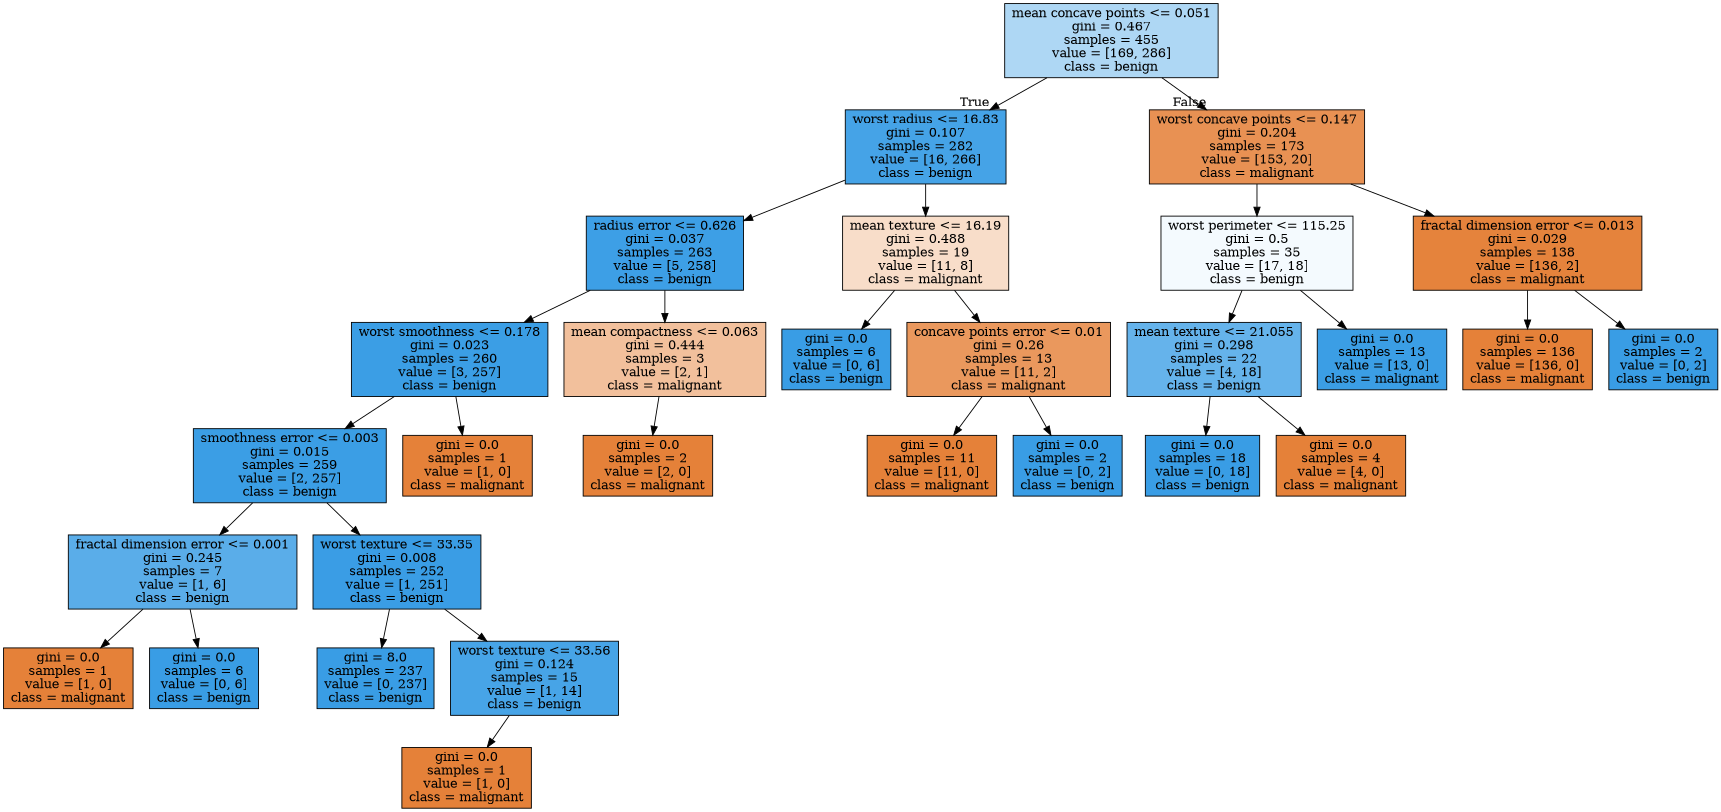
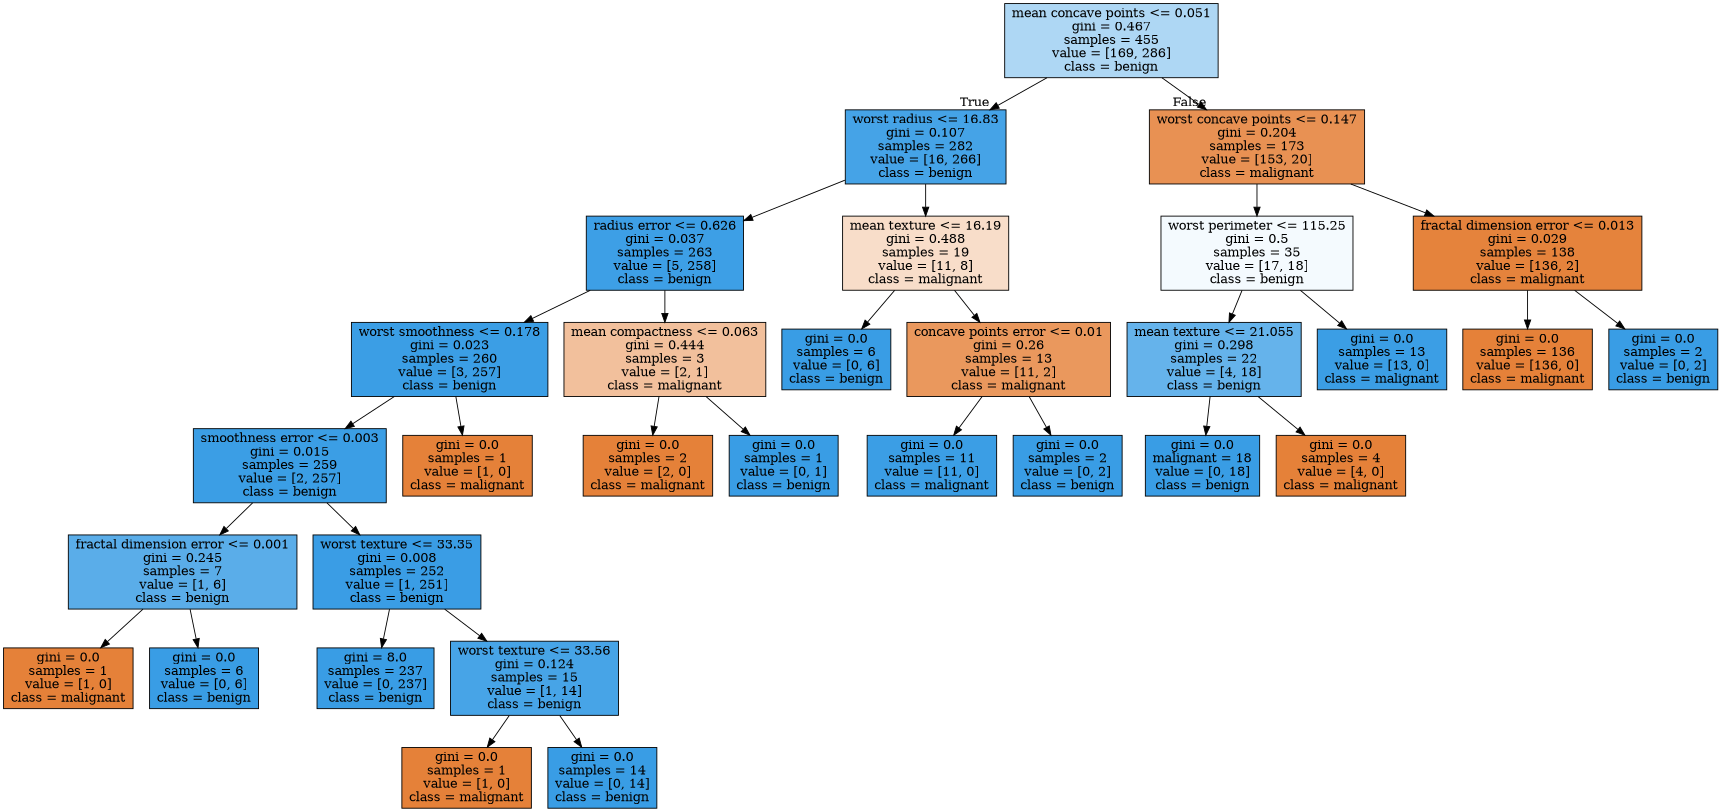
node "gini = 0.0 samples = 1 value = [0, 1] class = benign": added
node "gini = 0.0 samples = 11 value = [11, 0] class = malignant": fillcolor #e58139 -> #3b9ee5
node "gini = 0.0 samples = 18 value = [0, 18] class = benign": label "gini = 0.0 samples = 18 value = [0, 18] class = benign" -> "gini = 0.0 malignant = 18 value = [0, 18] class = benign"
node "gini = 0.0 samples = 14 value = [0, 14] class = benign": added
